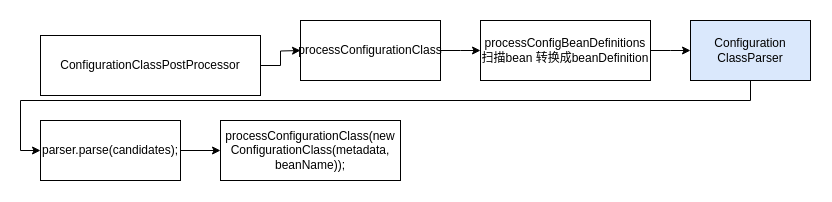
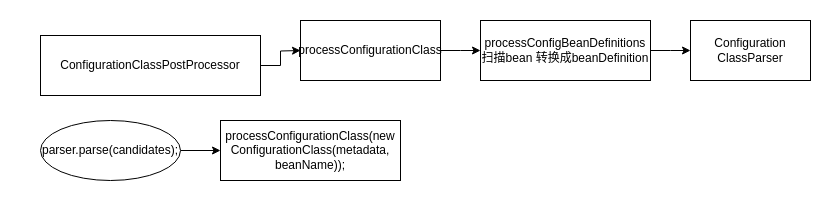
node "Configuration ClassParser": fillcolor #dae8fc -> #ffffff
edge "Configuration ClassParser" -> "parser.parse(candidates);": removed
node "parser.parse(candidates);": shape rectangle -> ellipse
